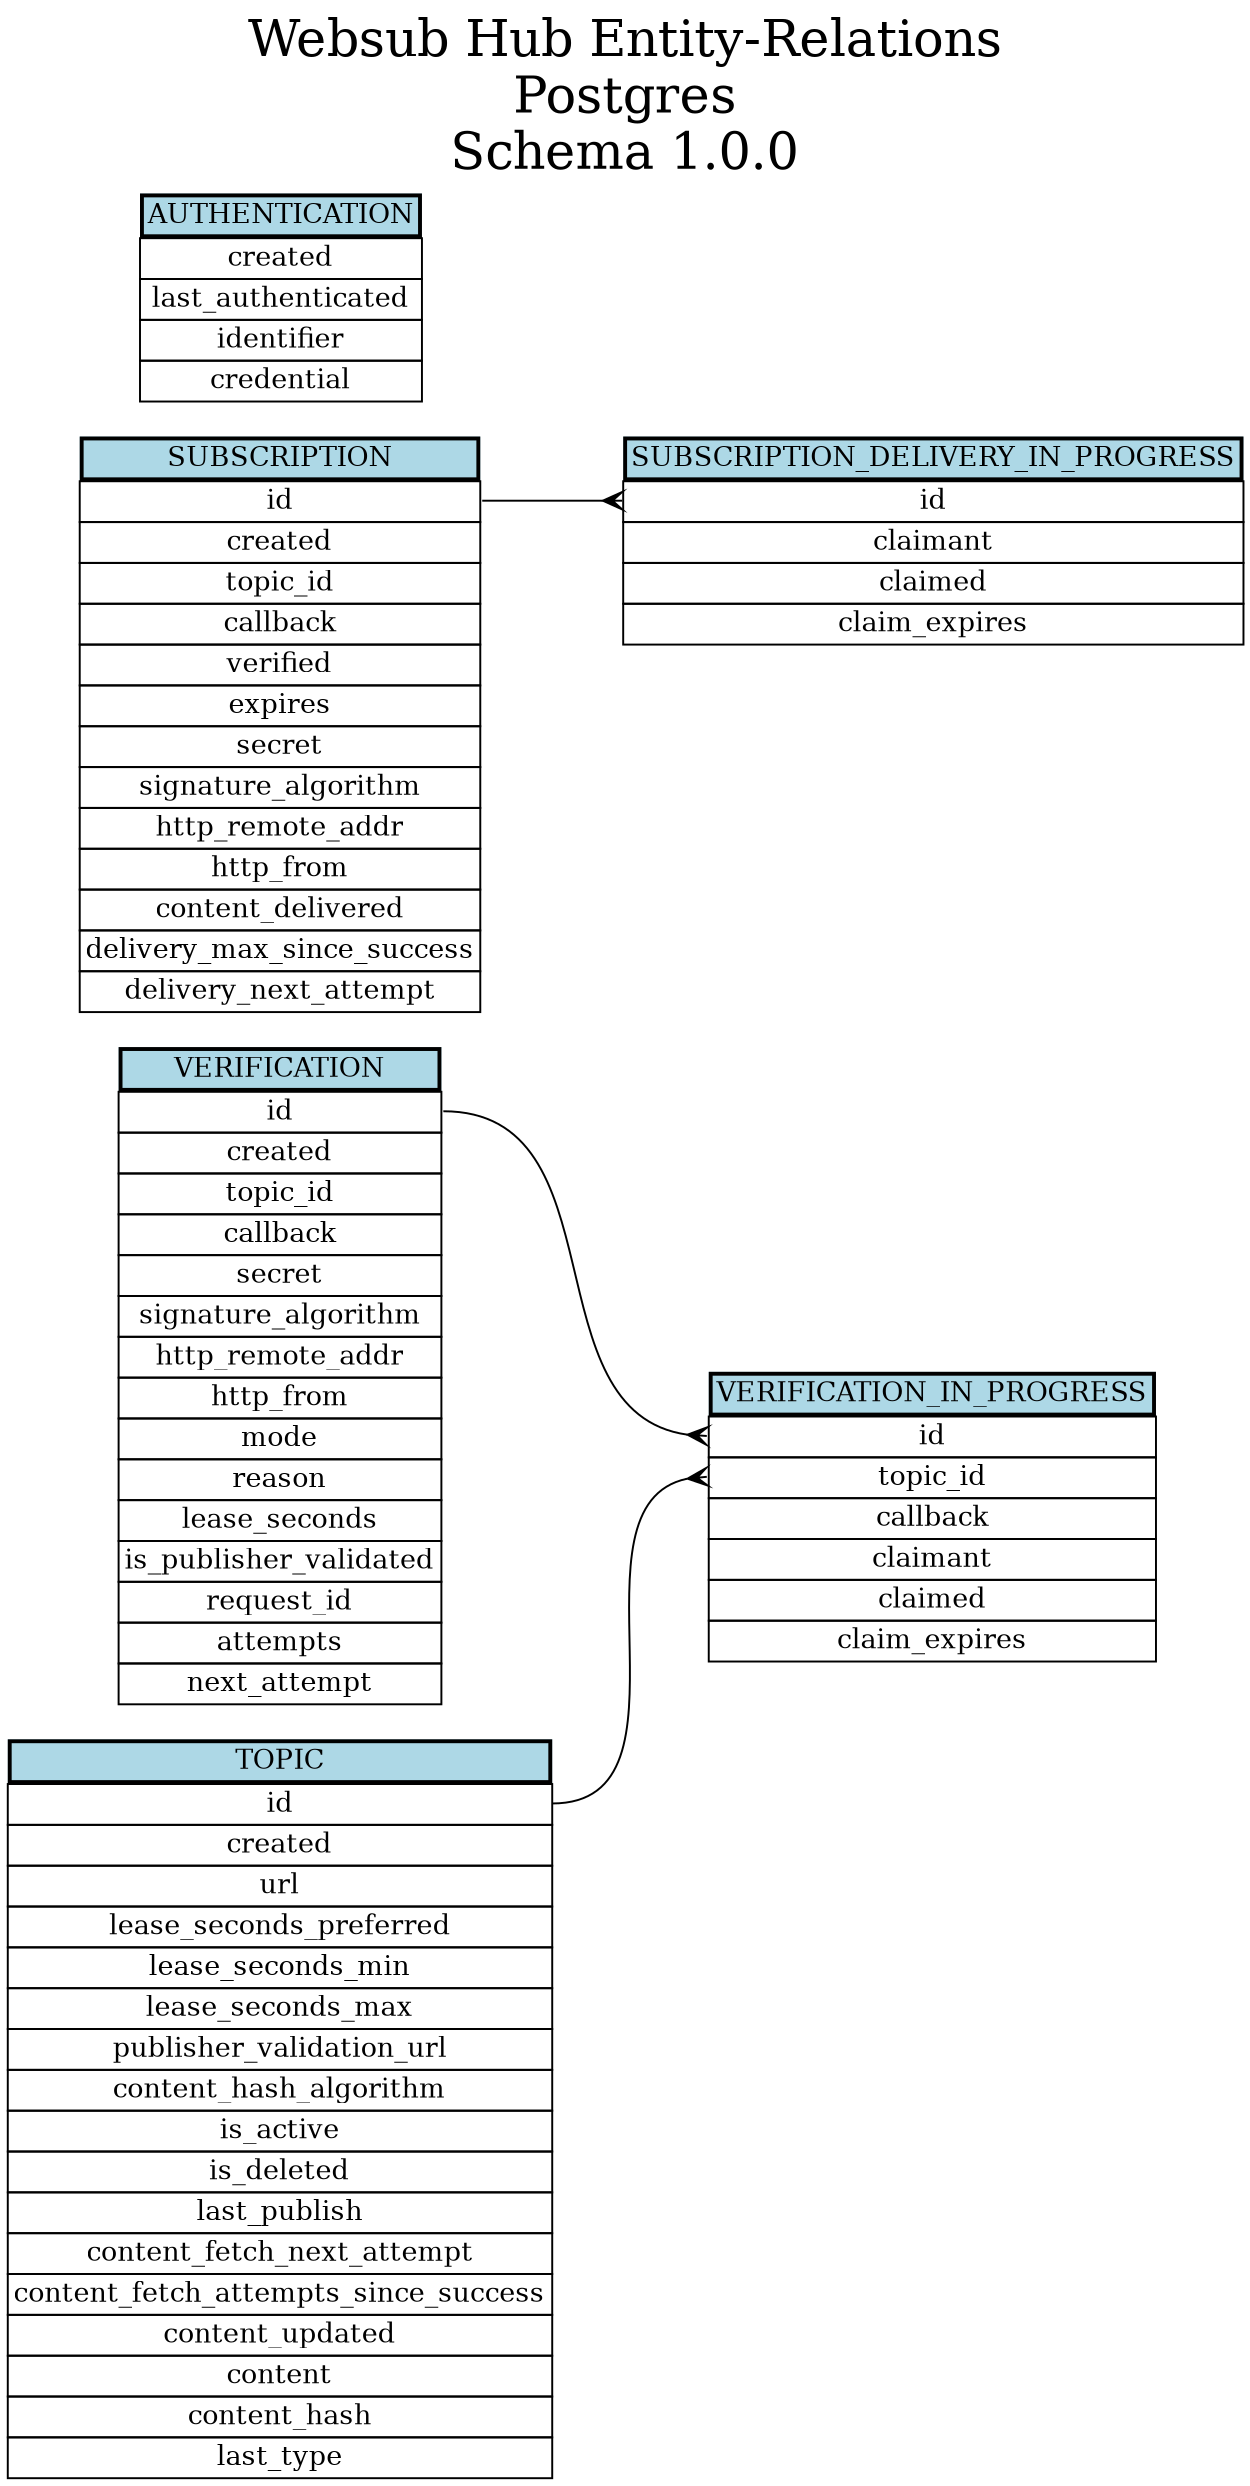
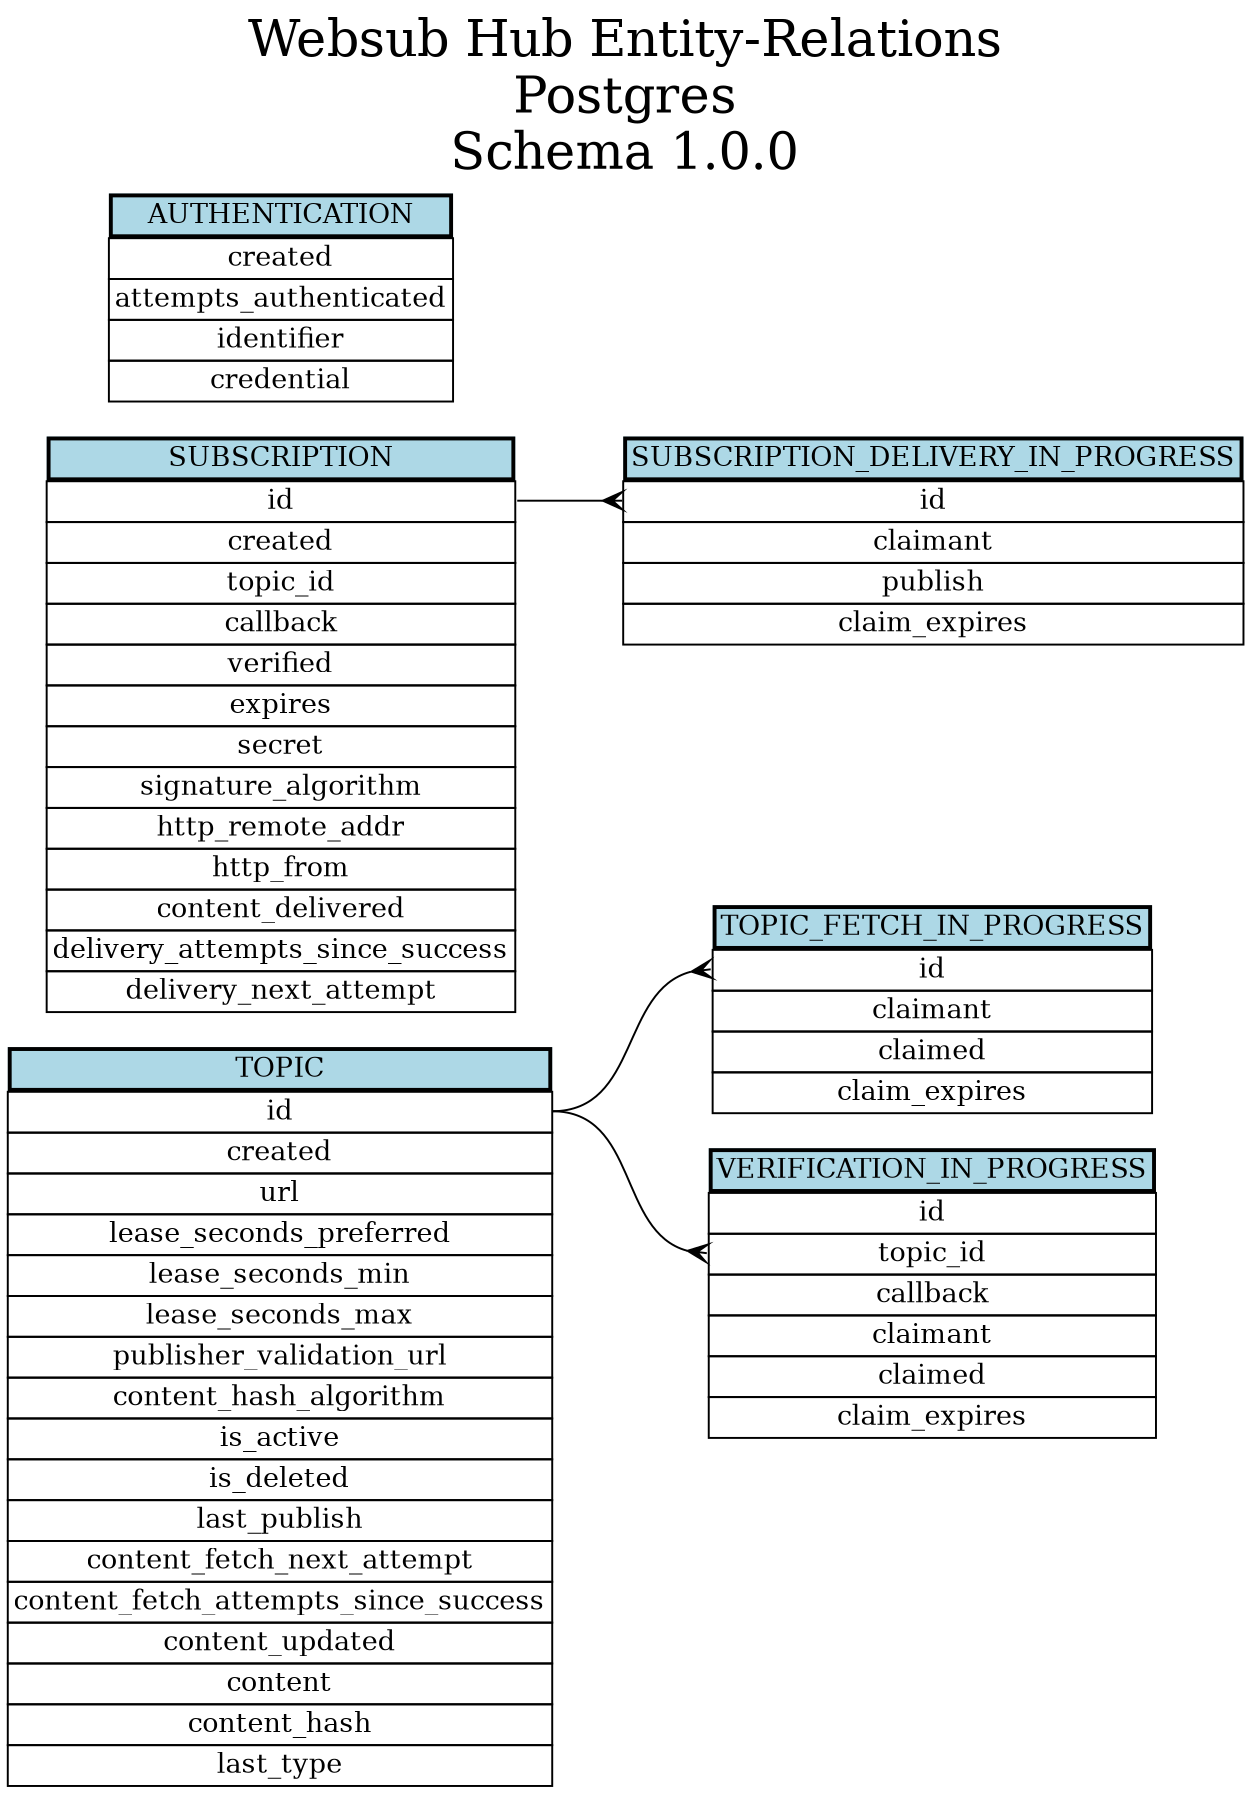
node "AUTHENTICATION": text "last_authenticated" -> "attempts_authenticated"
node "SUBSCRIPTION_DELIVERY_IN_PROGRESS": text "claimed" -> "publish"
node "SUBSCRIPTION": text "delivery_max_since_success" -> "delivery_attempts_since_success"
node "TOPIC_FETCH_IN_PROGRESS": added
node "VERIFICATION": removed
